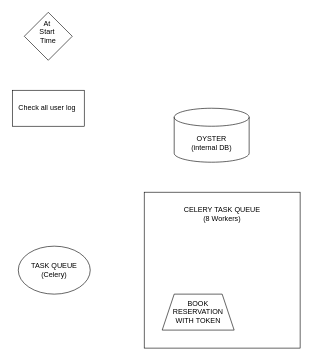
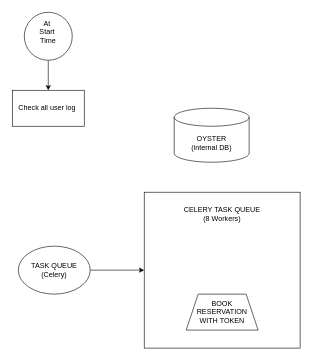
node "At Start Time": shape diamond -> ellipse
edge "At Start Time" -> "Check all user log": added
edge "TASK QUEUE (Celery)" -> "CELERY TASK QUEUE (8 Workers)": added
node "BOOK RESERVATION WITH TOKEN": moved (198, 312) -> (222, 312)
